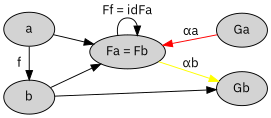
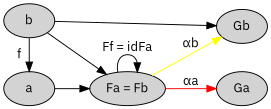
edge "Ga" -> "Fa = Fb": reversed
edge "a" -> "b": reversed
